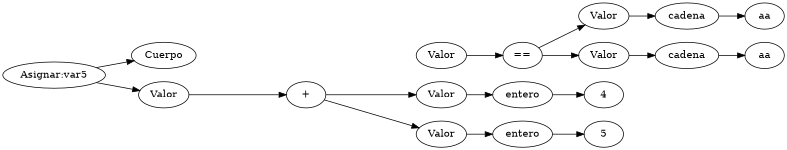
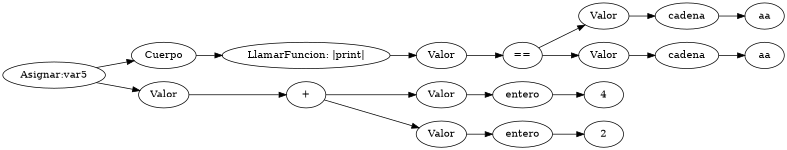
node "LlamarFuncion: |print|": added
node "5": label "5" -> "2"
